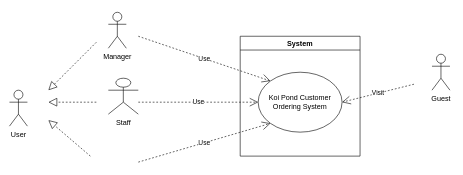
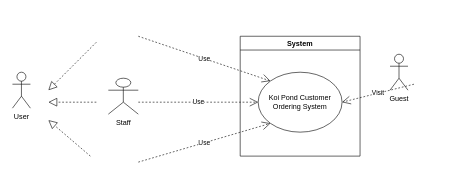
node "Manager": removed
node "Guest": moved (441, 72) -> (399, 72)
node "User": moved (18, 108) -> (21, 90)
